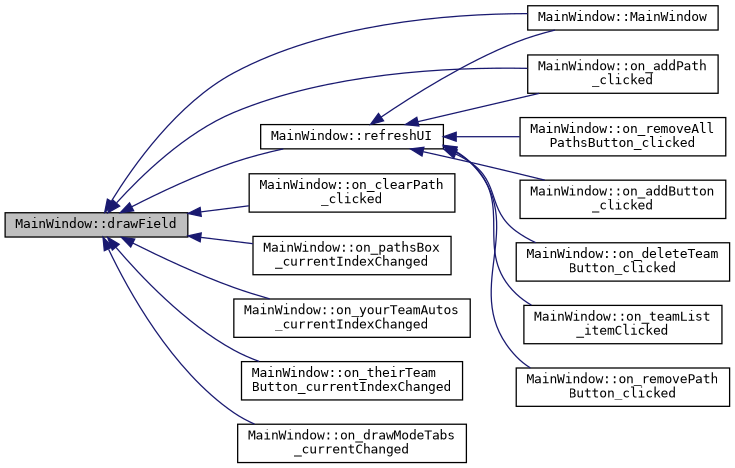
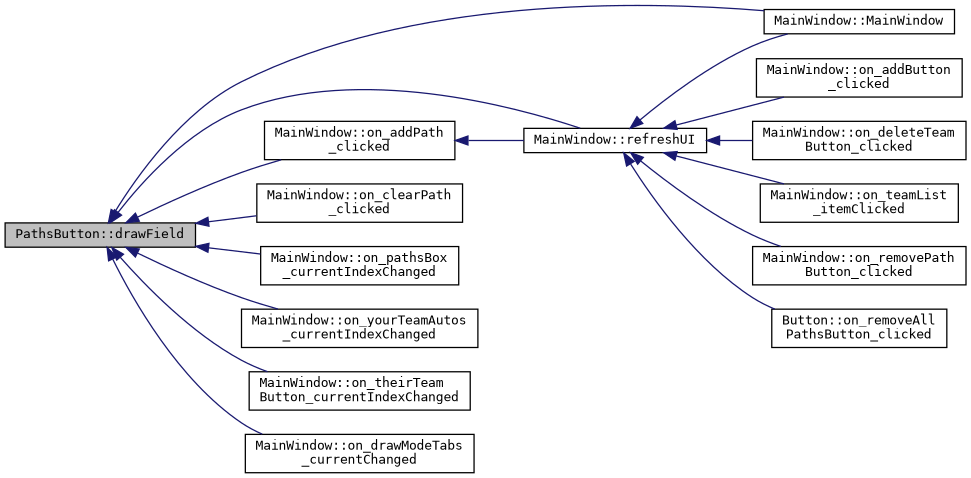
edge "MainWindow::on_addPath _clicked" -> "MainWindow::refreshUI": reversed
node "MainWindow::on_removeAll PathsButton_clicked": label "MainWindow::on_removeAll PathsButton_clicked" -> "Button::on_removeAll PathsButton_clicked"
node "MainWindow::drawField": label "MainWindow::drawField" -> "PathsButton::drawField"
